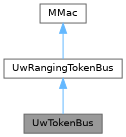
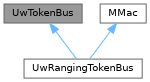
edge "UwTokenBus" -> "UwRangingTokenBus": reversed
